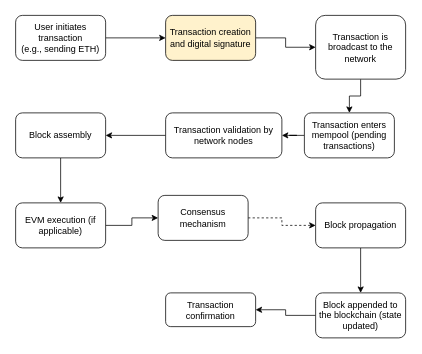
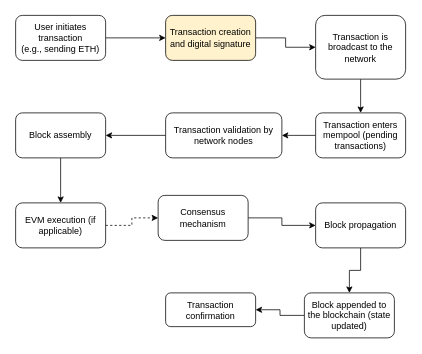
node "Transaction enters mempool (pending transactions)": moved (349, 135) -> (360, 135)
edge "Consensus mechanism" -> "Block propagation": style dashed -> solid
edge "EVM execution (if applicable)" -> "Consensus mechanism": style solid -> dashed
node "Block appended to the blockchain (state updated)": moved (360, 315) -> (349, 315)
